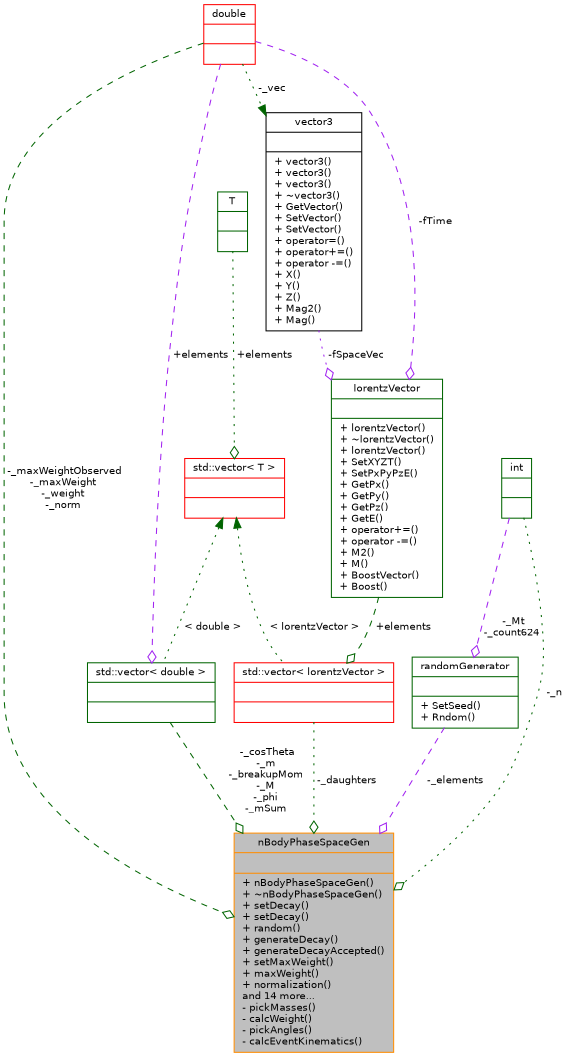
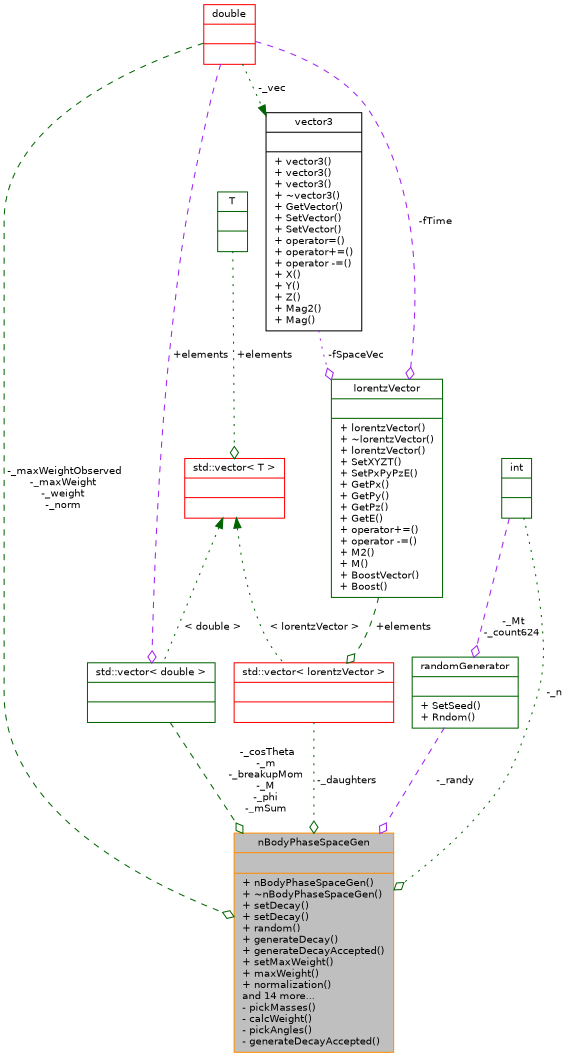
edge "randomGenerator" -> "nBodyPhaseSpaceGen": label " -_elements" -> " -_randy"
node "nBodyPhaseSpaceGen": text "- calcEventKinematics()" -> "- generateDecayAccepted()"
